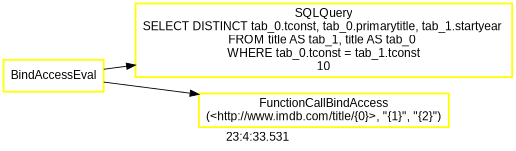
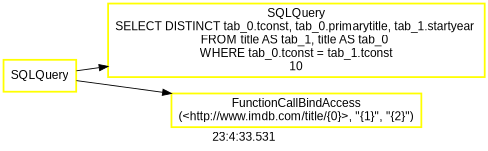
node "BindAccessEval": label "BindAccessEval" -> "SQLQuery"
